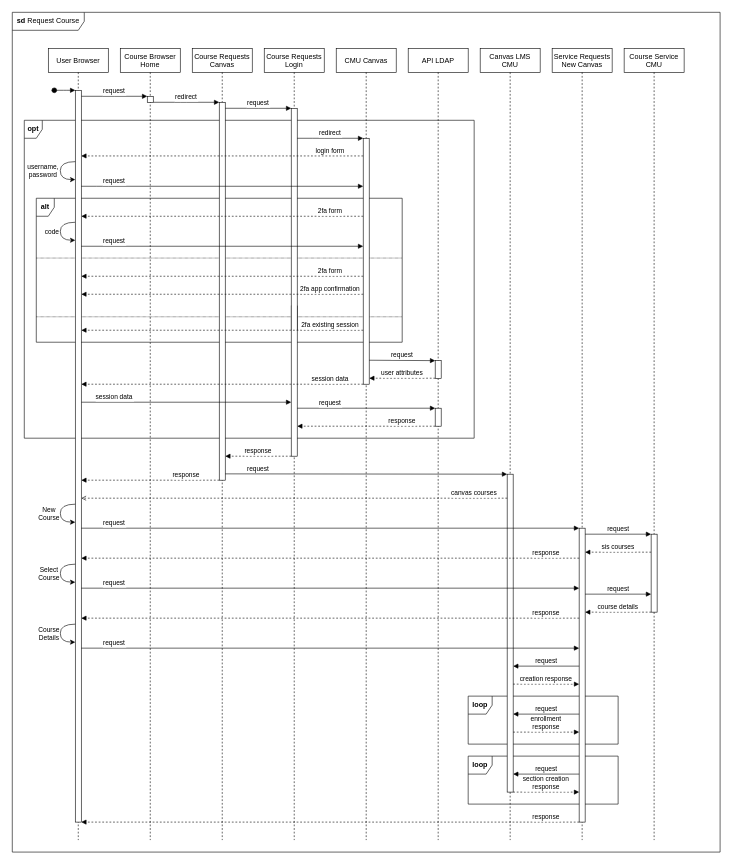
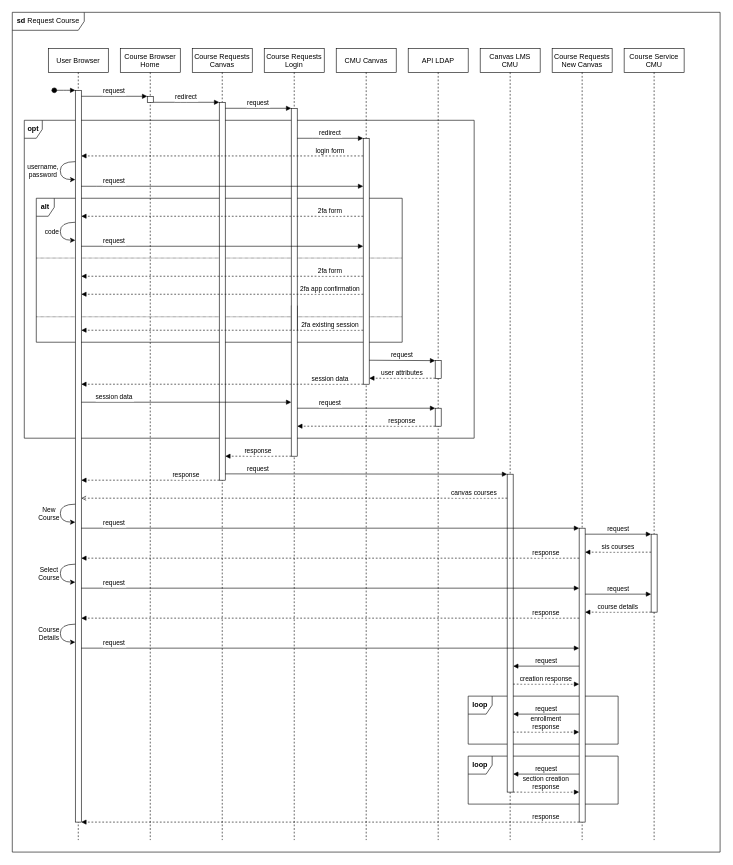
node "Service Requests New Canvas": label "Service Requests New Canvas" -> "Course Requests New Canvas"
